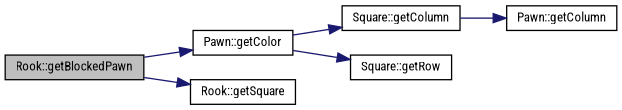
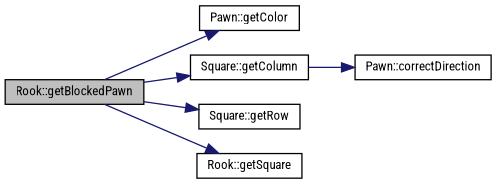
node "Pawn::getColumn": label "Pawn::getColumn" -> "Pawn::correctDirection"
edge "Pawn::getColor" -> "Square::getColumn": now "Rook::getBlockedPawn" -> "Square::getColumn"
edge "Pawn::getColor" -> "Square::getRow": now "Rook::getBlockedPawn" -> "Square::getRow"
